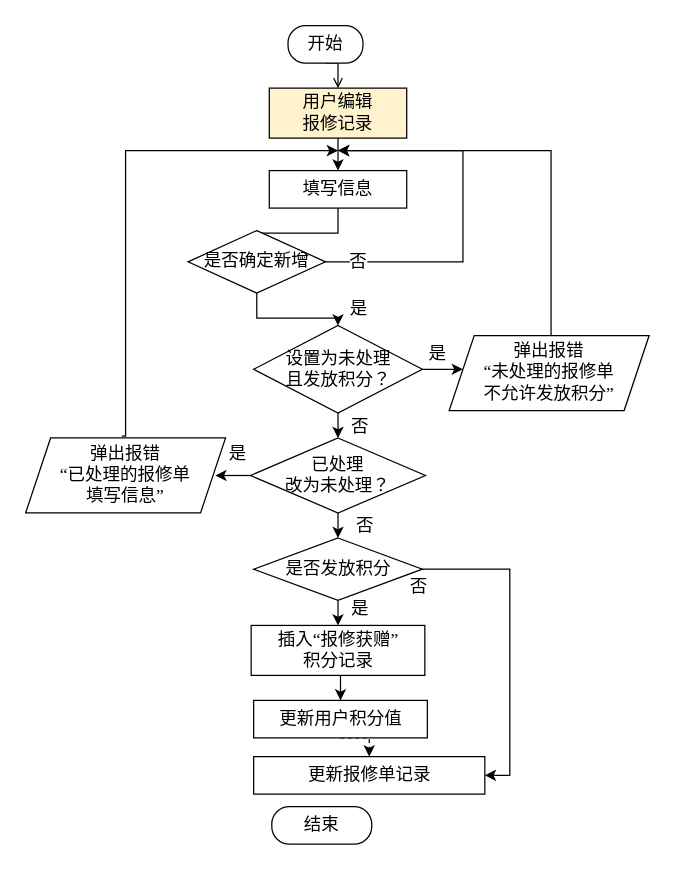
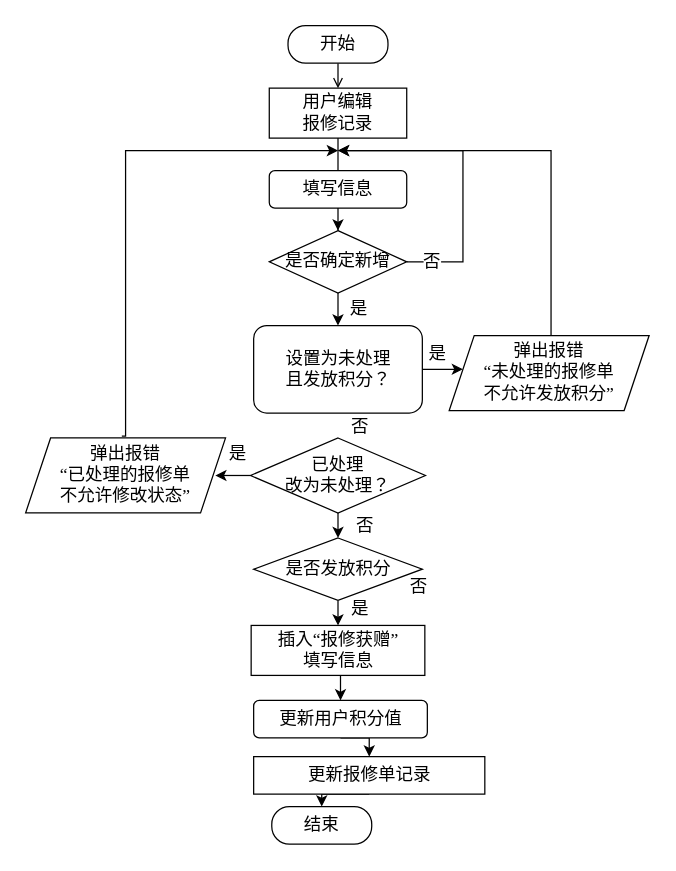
node "开始": size 75x38 -> 100x38
node "用户编辑 报修记录": fillcolor #fff2cc -> #ffffff
edge "用户编辑 报修记录" -> "填写信息": arrowhead classic -> none
node "填写信息": shape rectangle -> rounded rectangle
node "是否确定新增": moved (257, 262) -> (338, 262)
node "设置为未处理 且发放积分？": shape diamond -> rounded rectangle
edge "设置为未处理 且发放积分？" -> "已处理 改为未处理？": removed
node "弹出报错 “已处理的报修单 填写信息”": label "弹出报错 “已处理的报修单 填写信息”" -> "弹出报错 “已处理的报修单 不允许修改状态”"
edge "是否发放积分" -> "更新报修单记录": removed
node "插入“报修获赠” 积分记录": label "插入“报修获赠” 积分记录" -> "插入“报修获赠” 填写信息"
node "更新用户积分值": shape rectangle -> rounded rectangle
edge "更新用户积分值" -> "更新报修单记录": style dashed -> solid
edge "更新报修单记录" -> "结束": added
